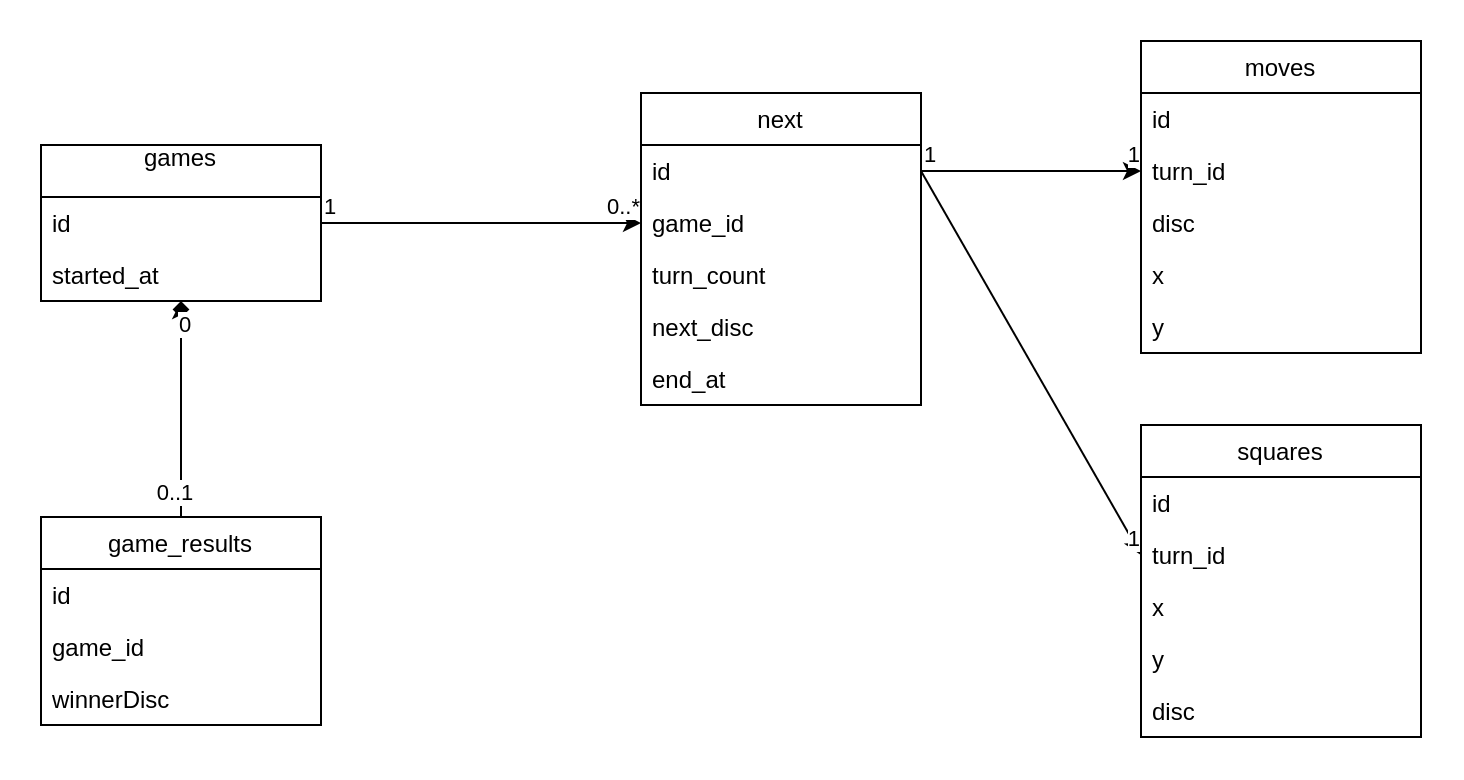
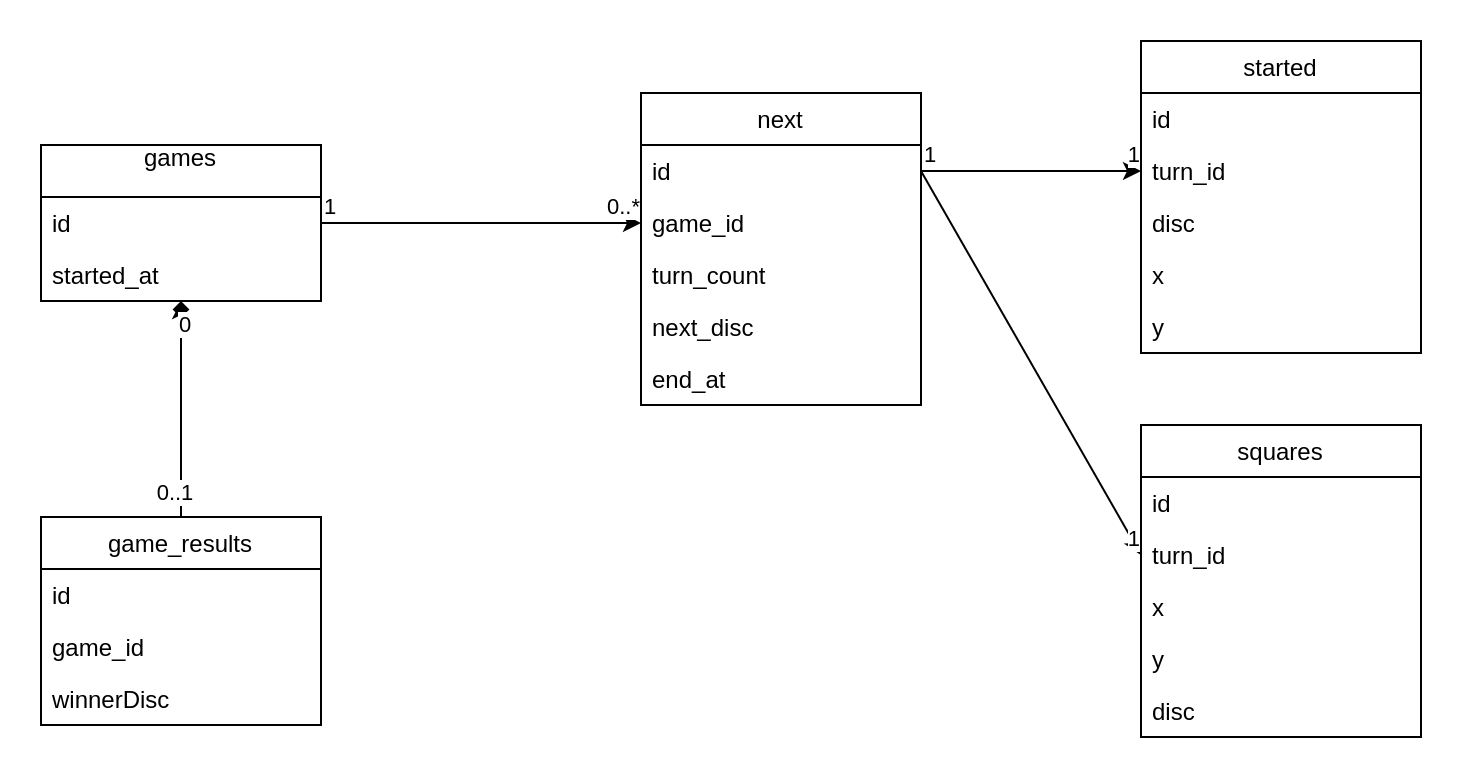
node "moves": label "moves" -> "started"
